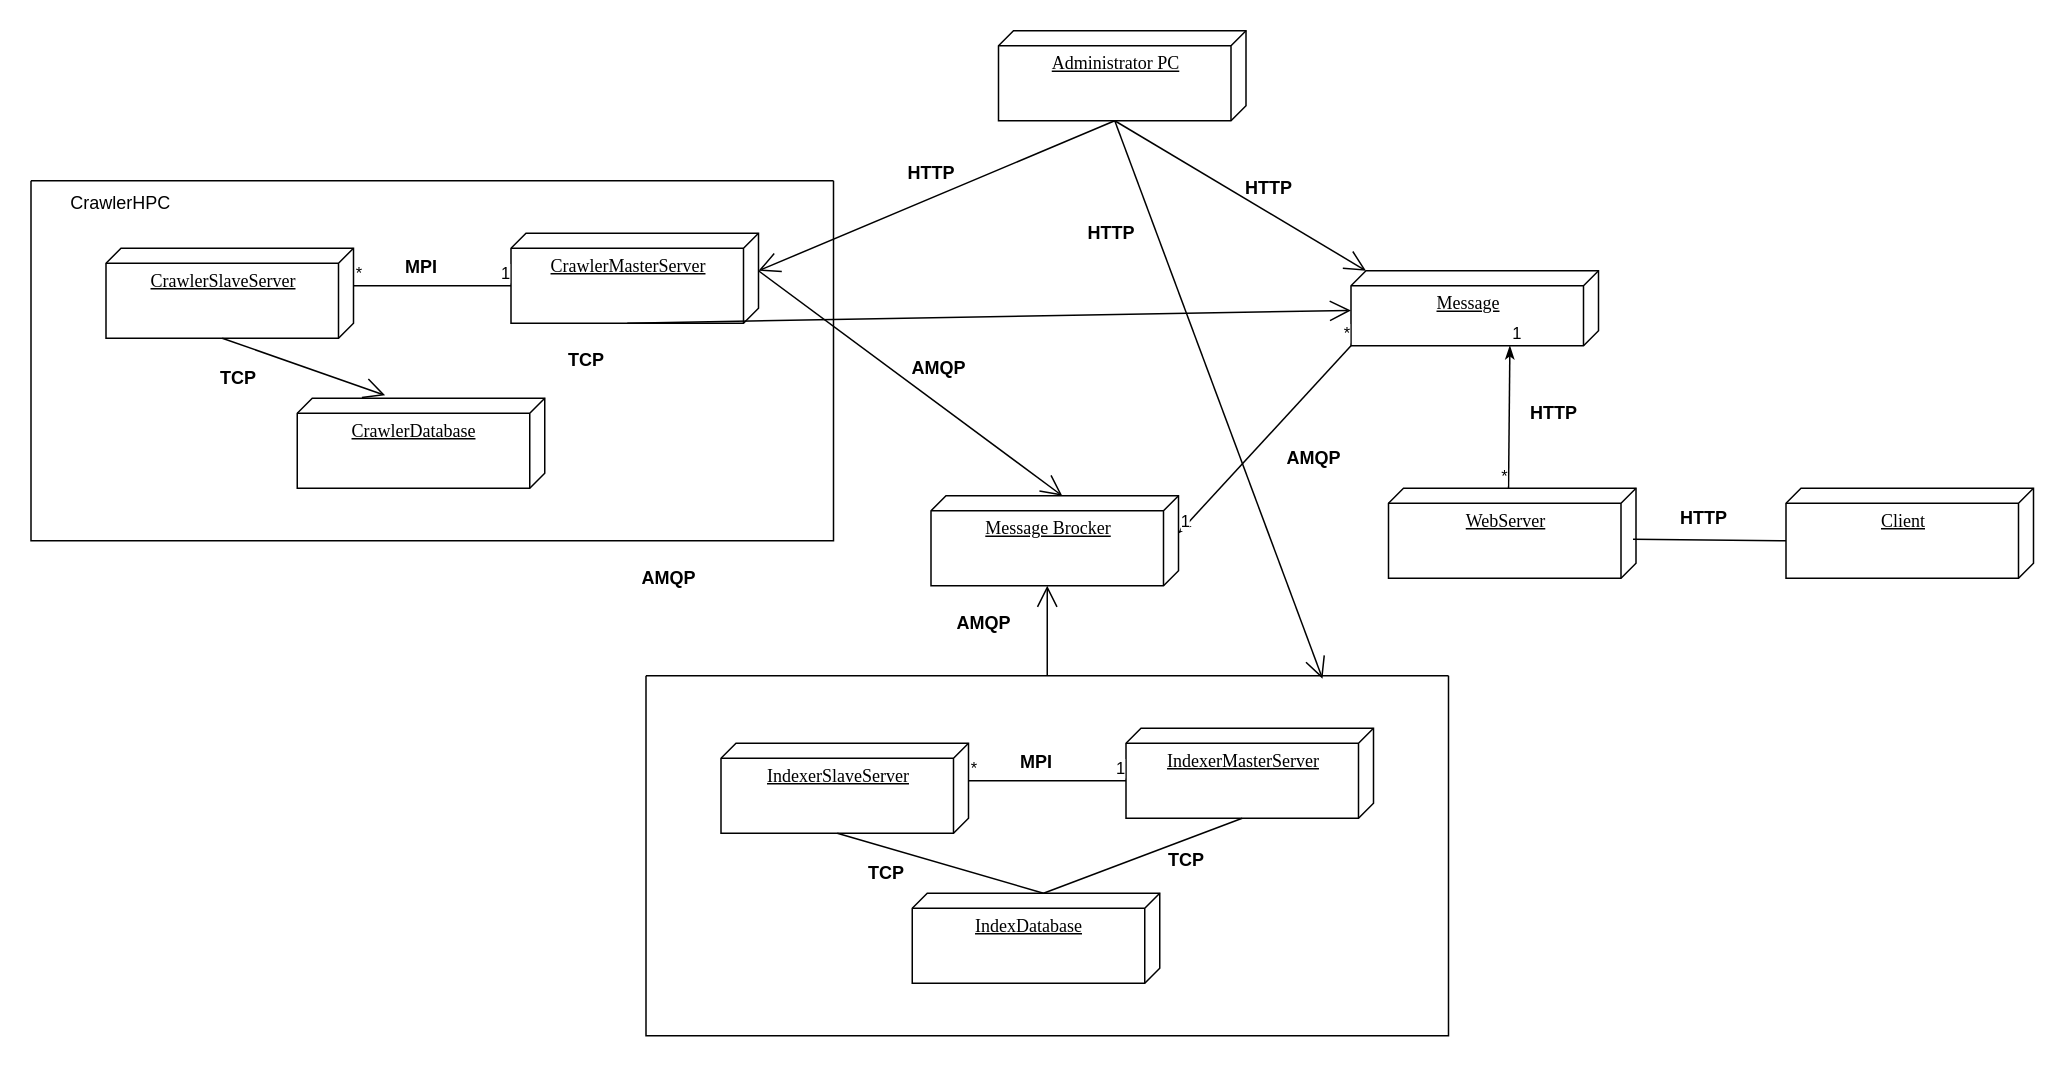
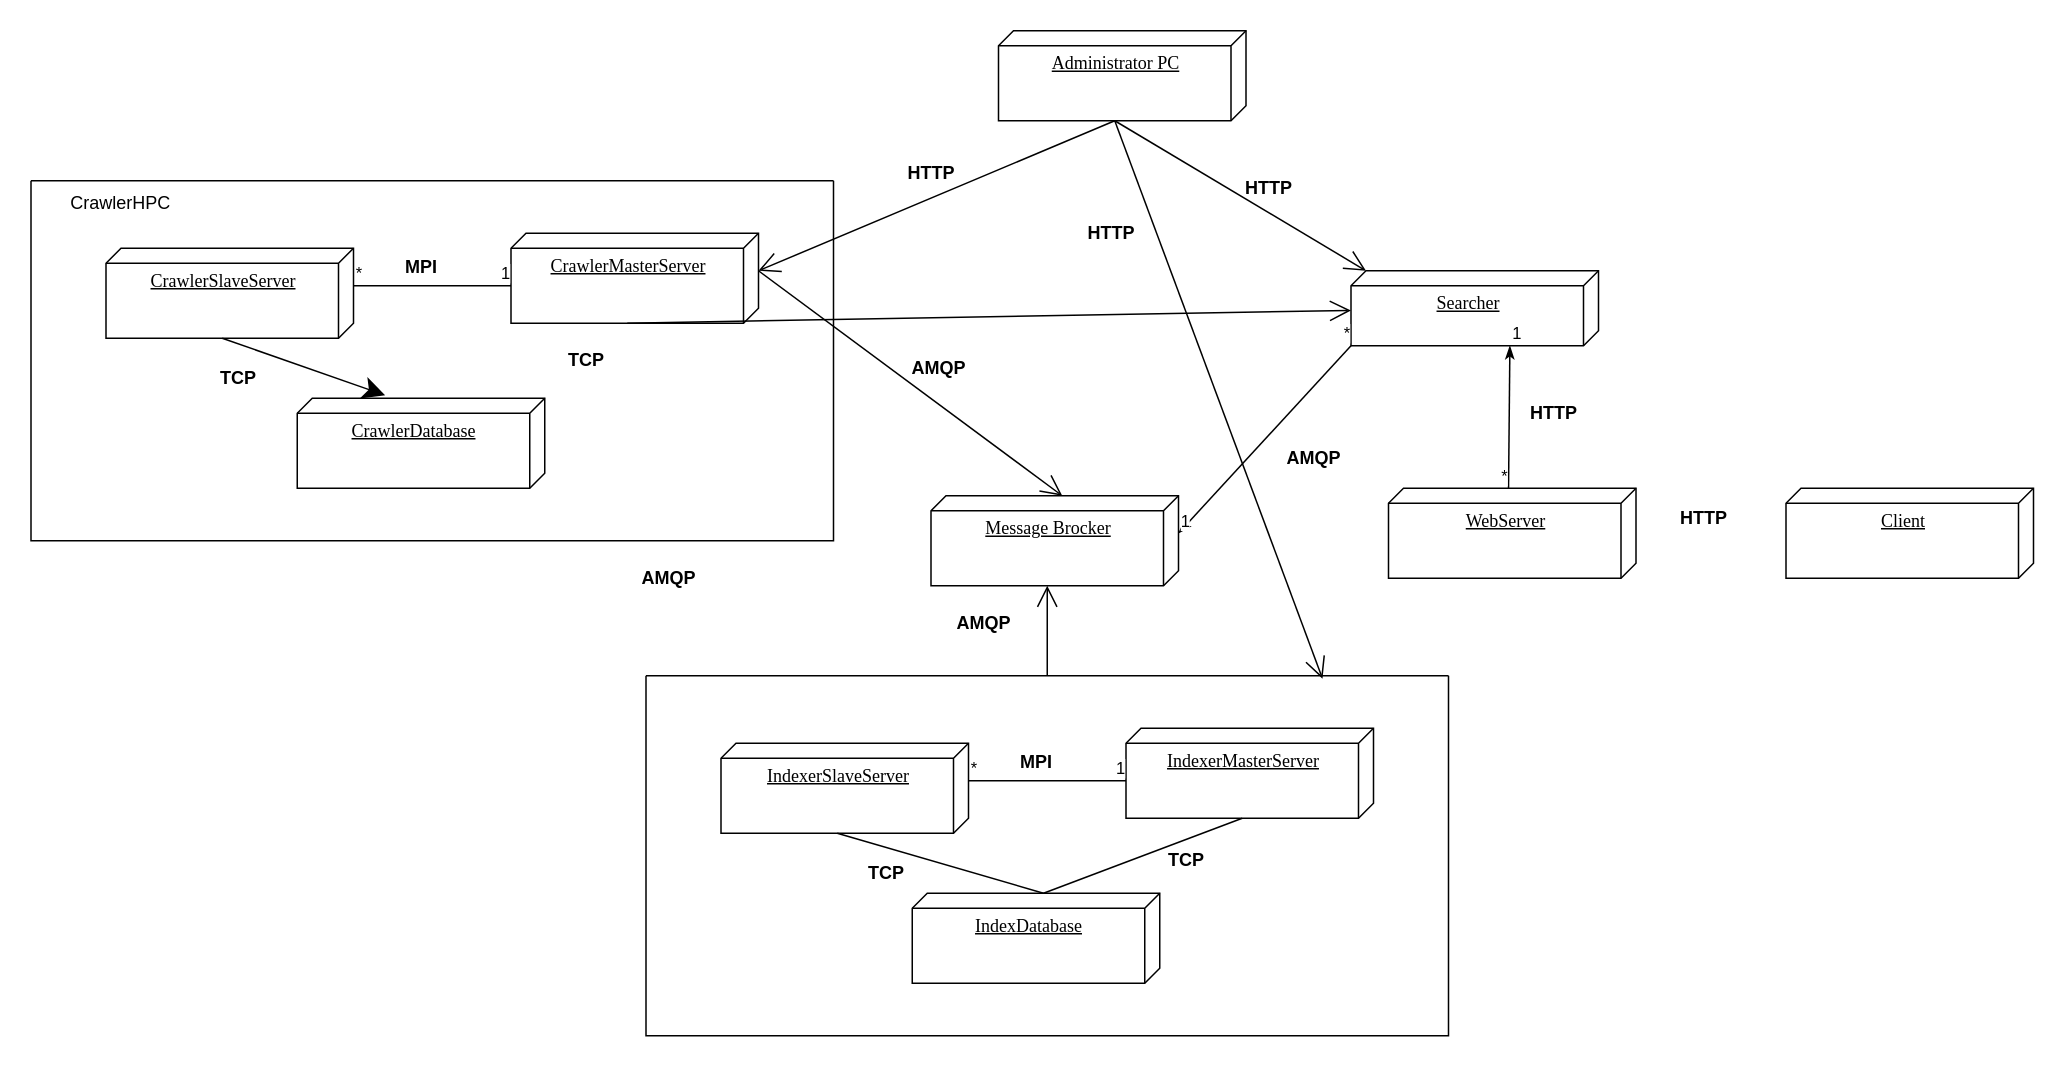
node "Message": label "Message" -> "Searcher"
edge "CrawlerSlaveServer" -> "CrawlerDatabase": arrowhead open -> classic
edge "WebServer" -- "Client": removed
